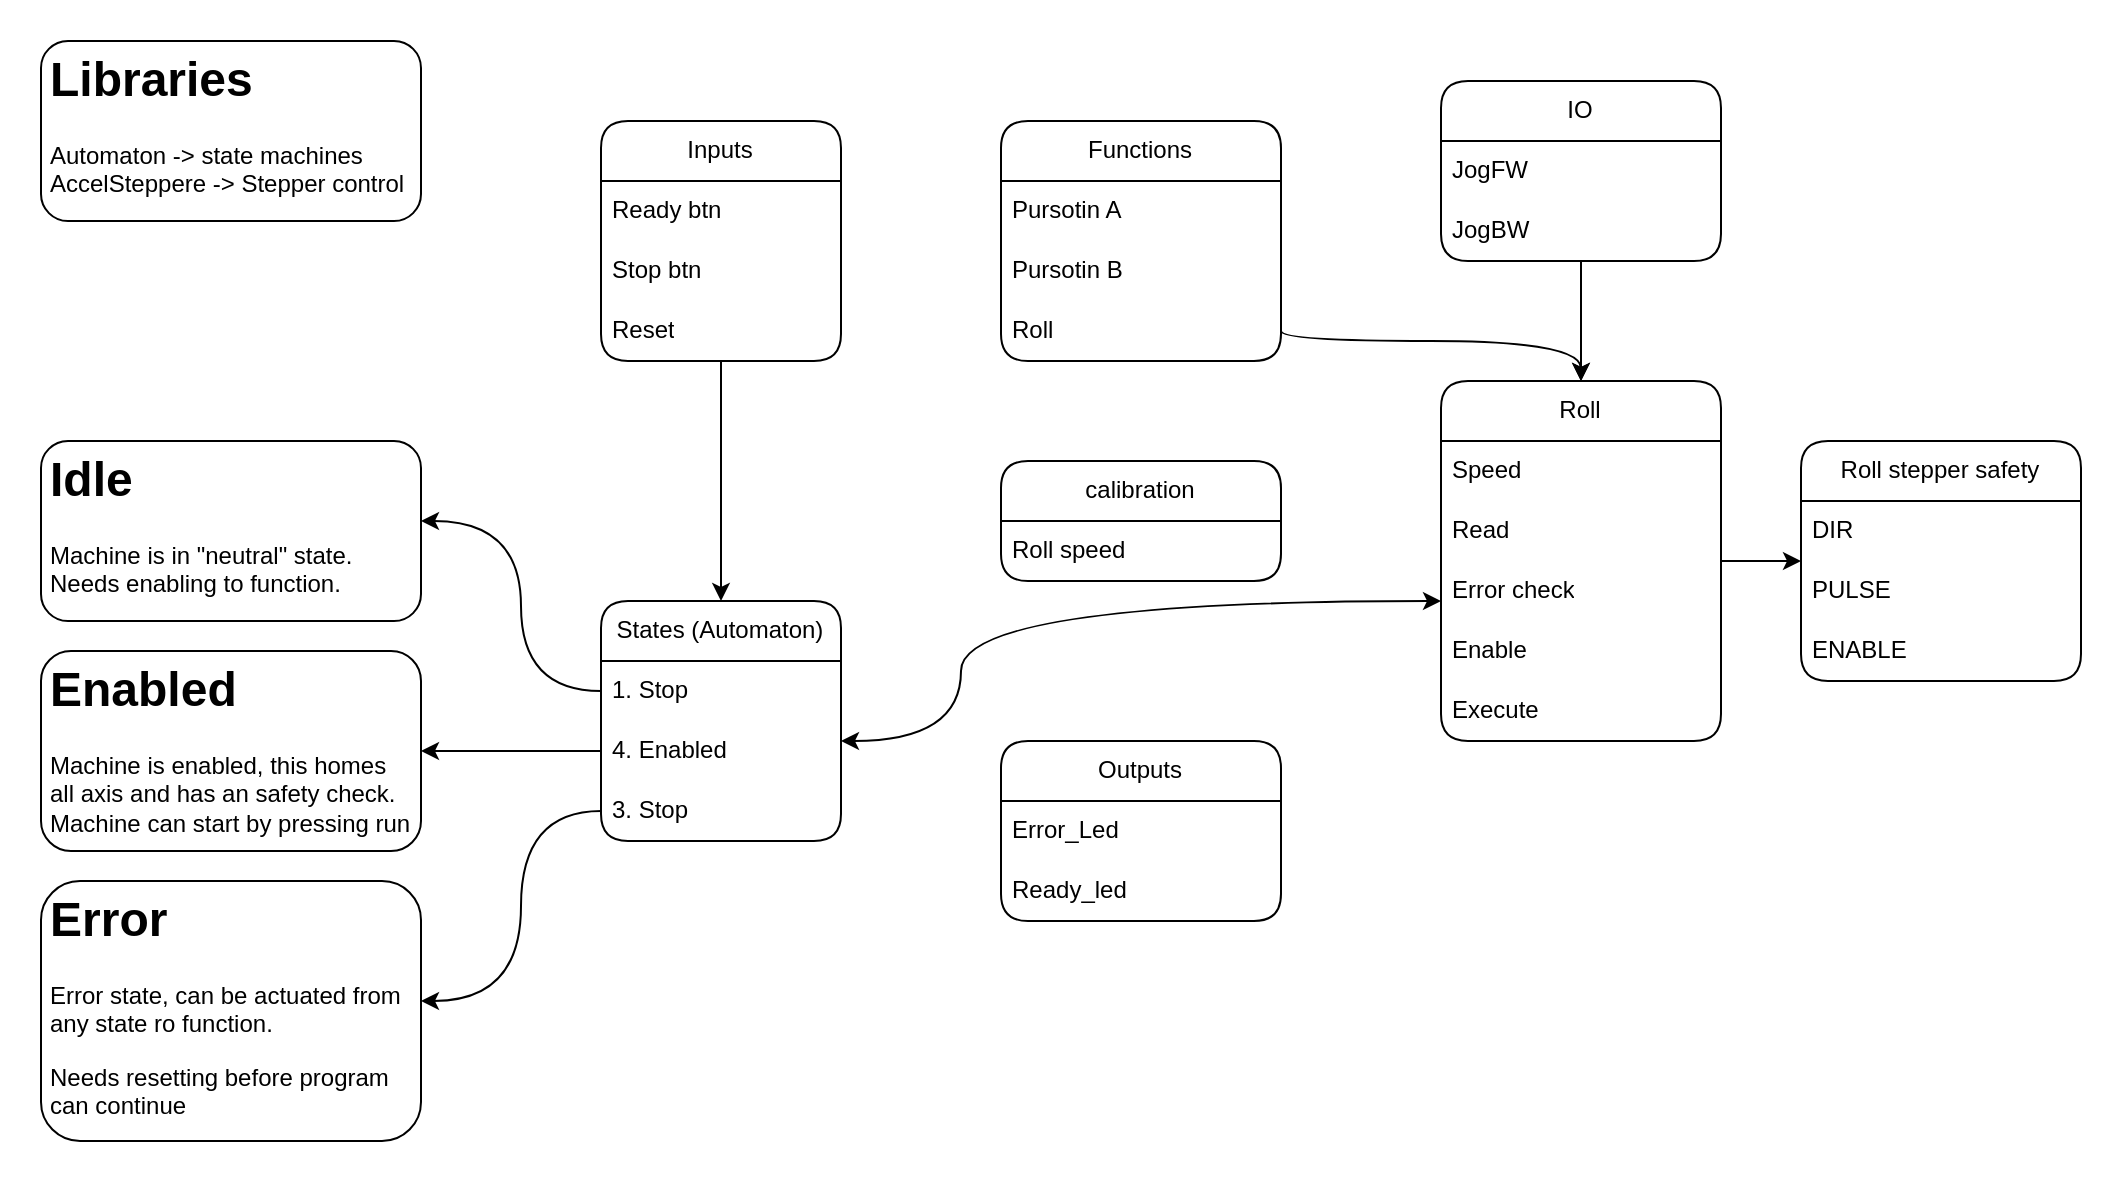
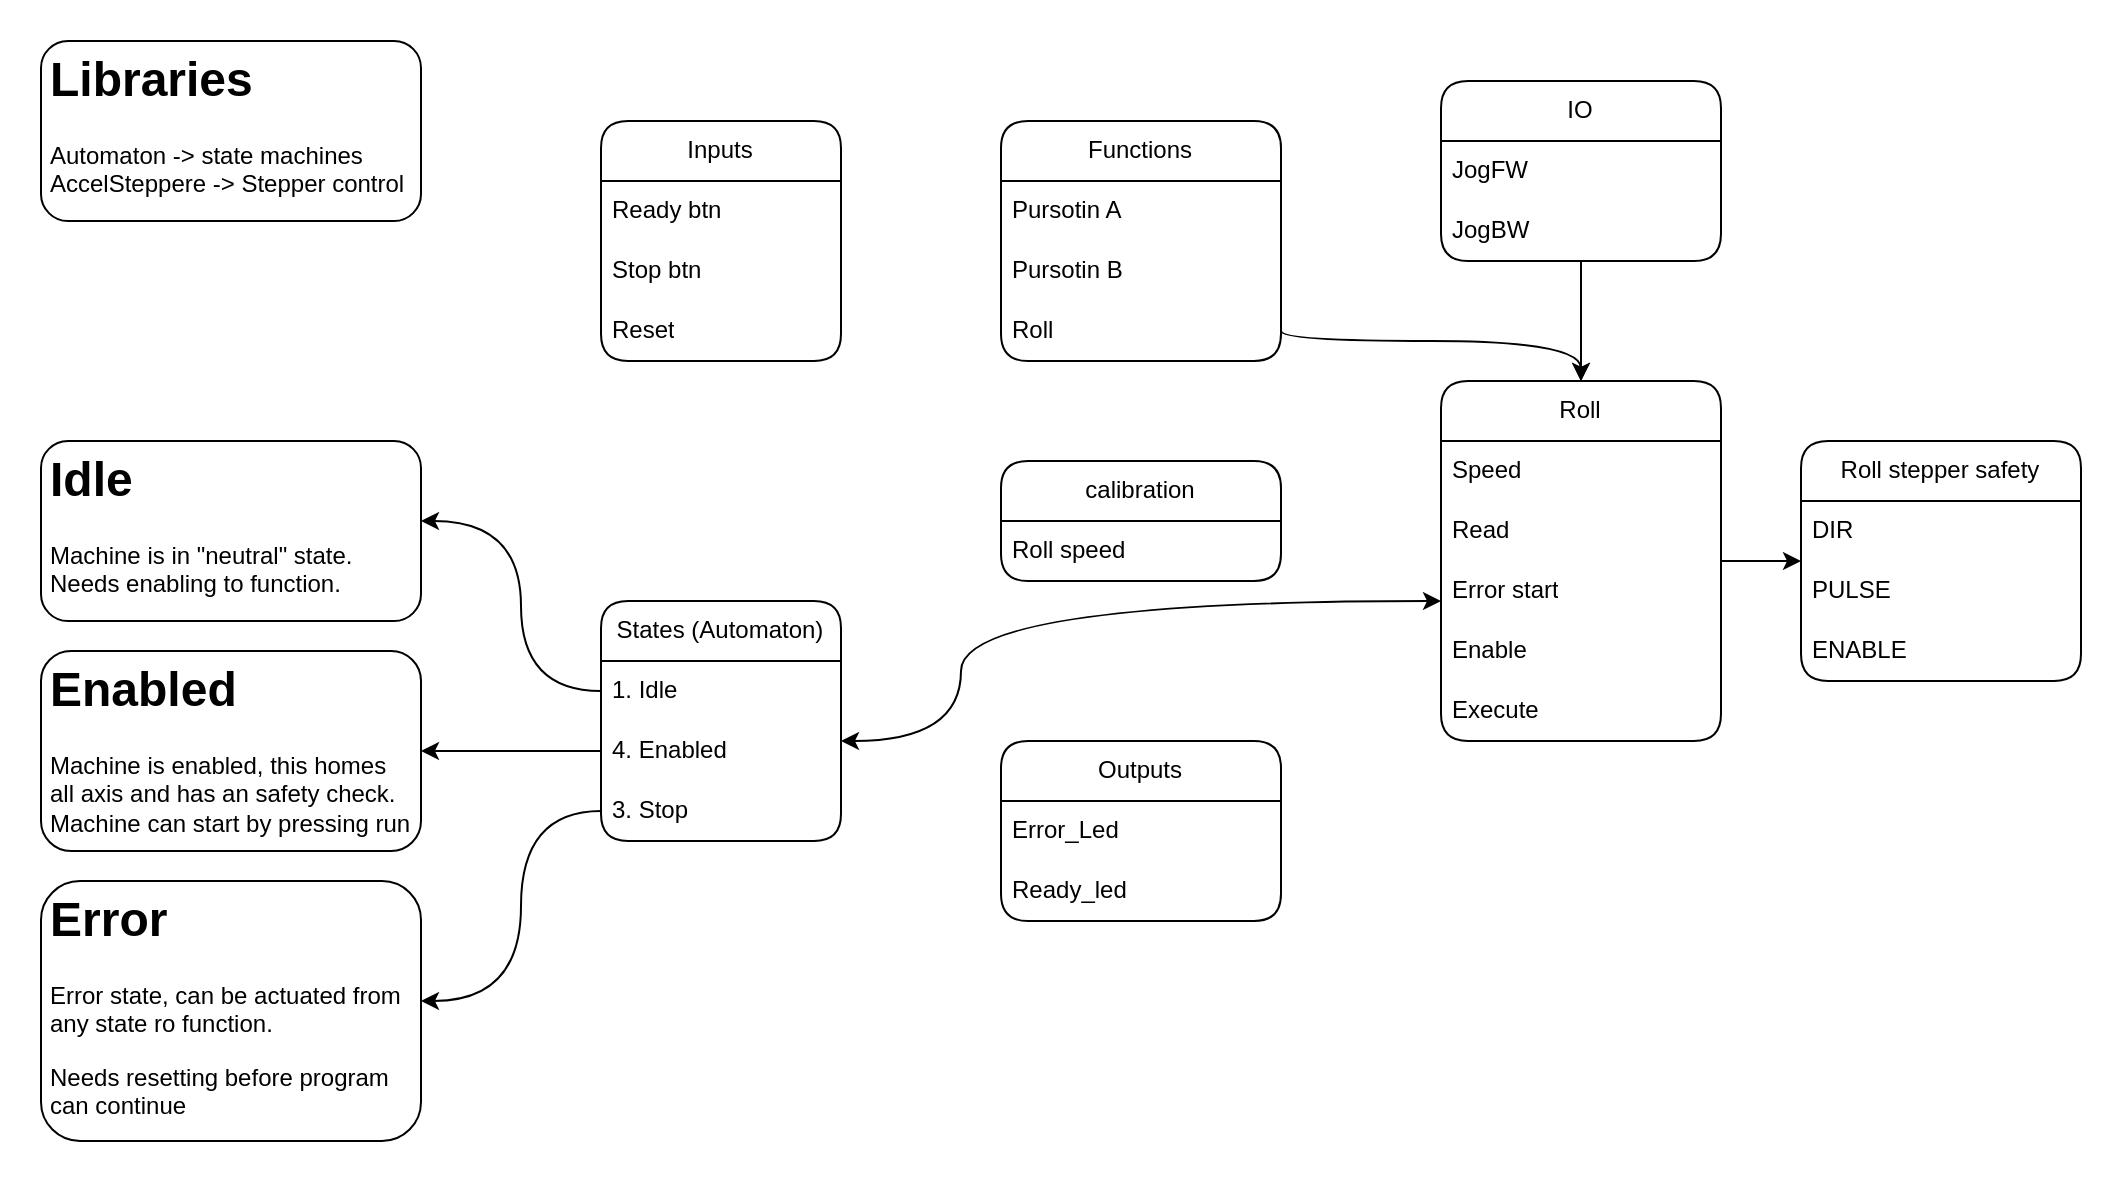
edge "Inputs" -> "States (Automaton)": removed
node "Error check": label "Error check" -> "Error start"
node "1. Stop": label "1. Stop" -> "1. Idle"
